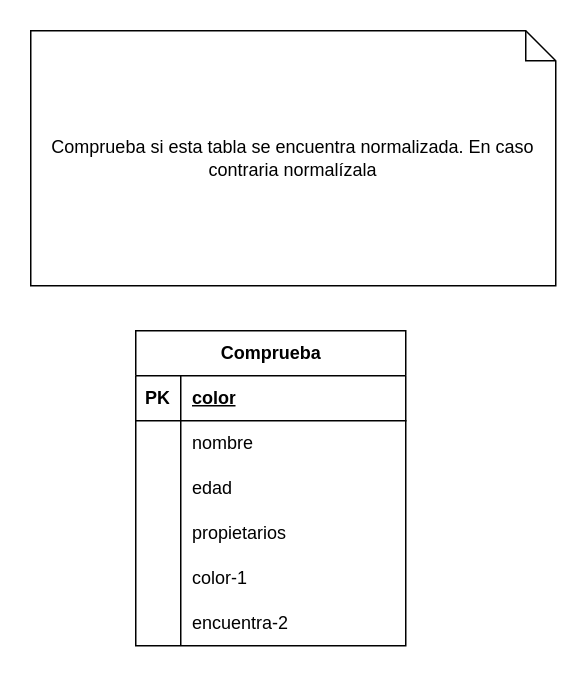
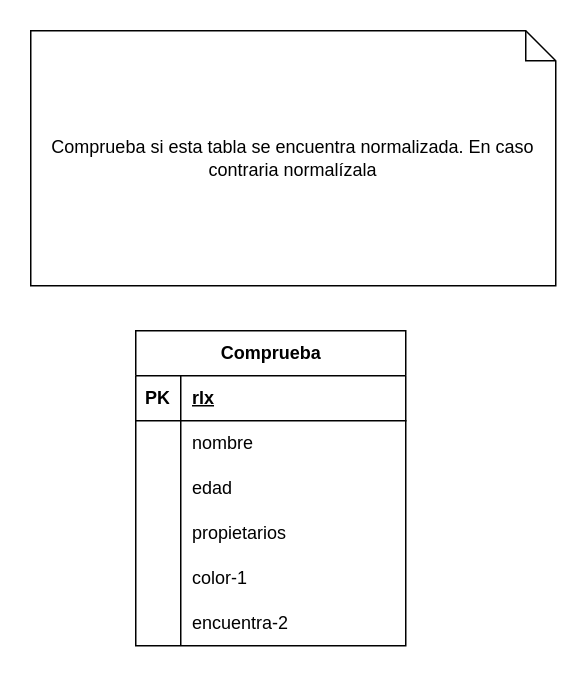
node "color": label "color" -> "rlx"
